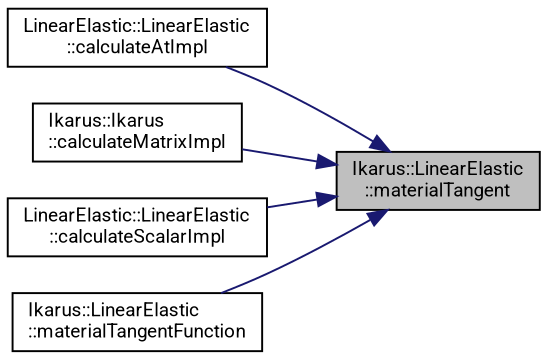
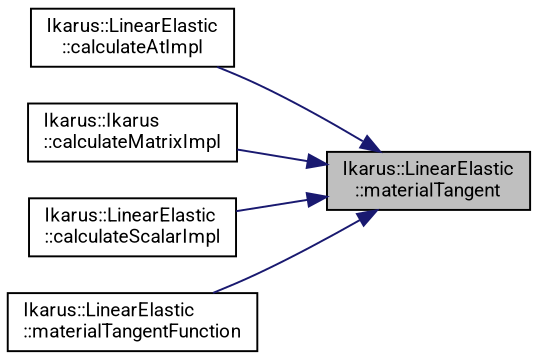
node "LinearElastic::LinearElastic ::calculateAtImpl": label "LinearElastic::LinearElastic ::calculateAtImpl" -> "Ikarus::LinearElastic ::calculateAtImpl"
node "LinearElastic::LinearElastic ::calculateScalarImpl": label "LinearElastic::LinearElastic ::calculateScalarImpl" -> "Ikarus::LinearElastic ::calculateScalarImpl"
